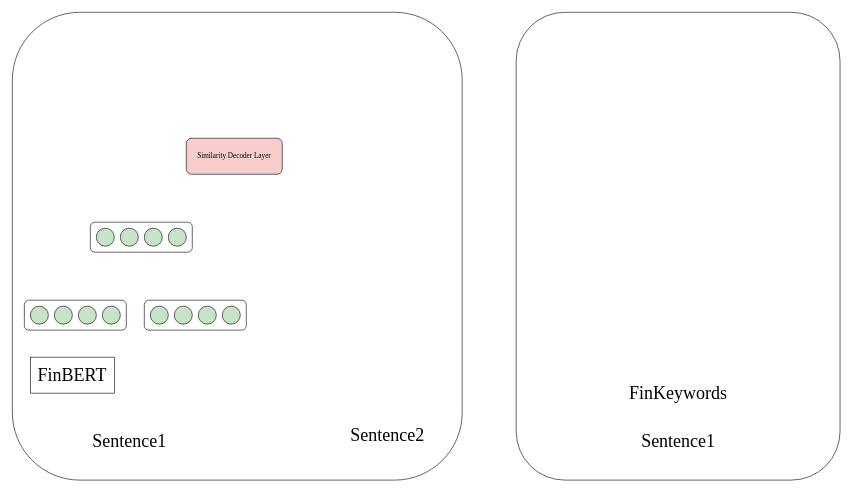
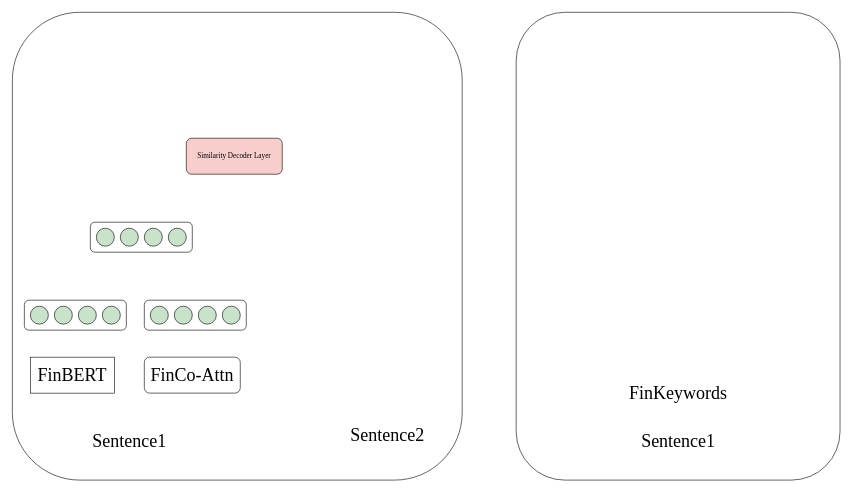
node "FinCo-Attn": added
